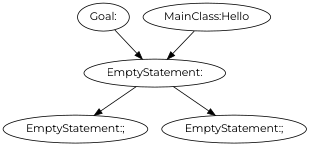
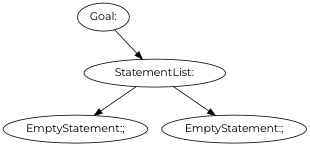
node "MainClass:Hello": removed
node "EmptyStatement:": label "EmptyStatement:" -> "StatementList:"
